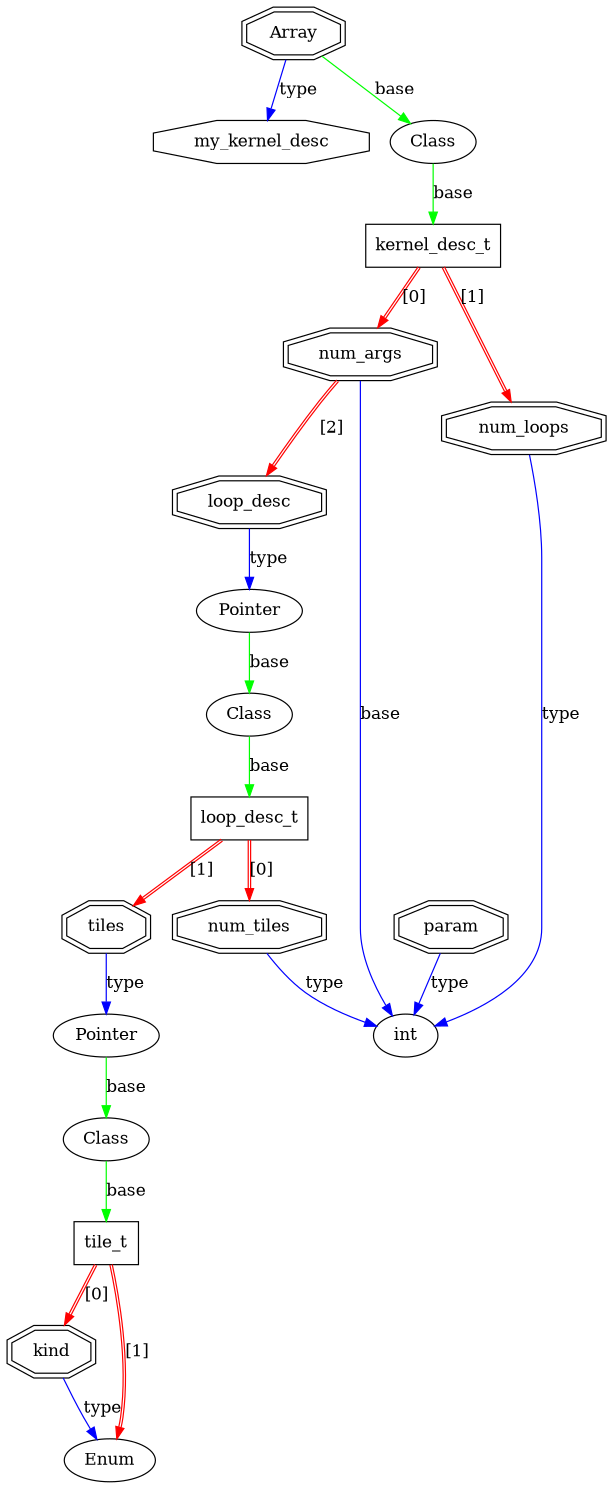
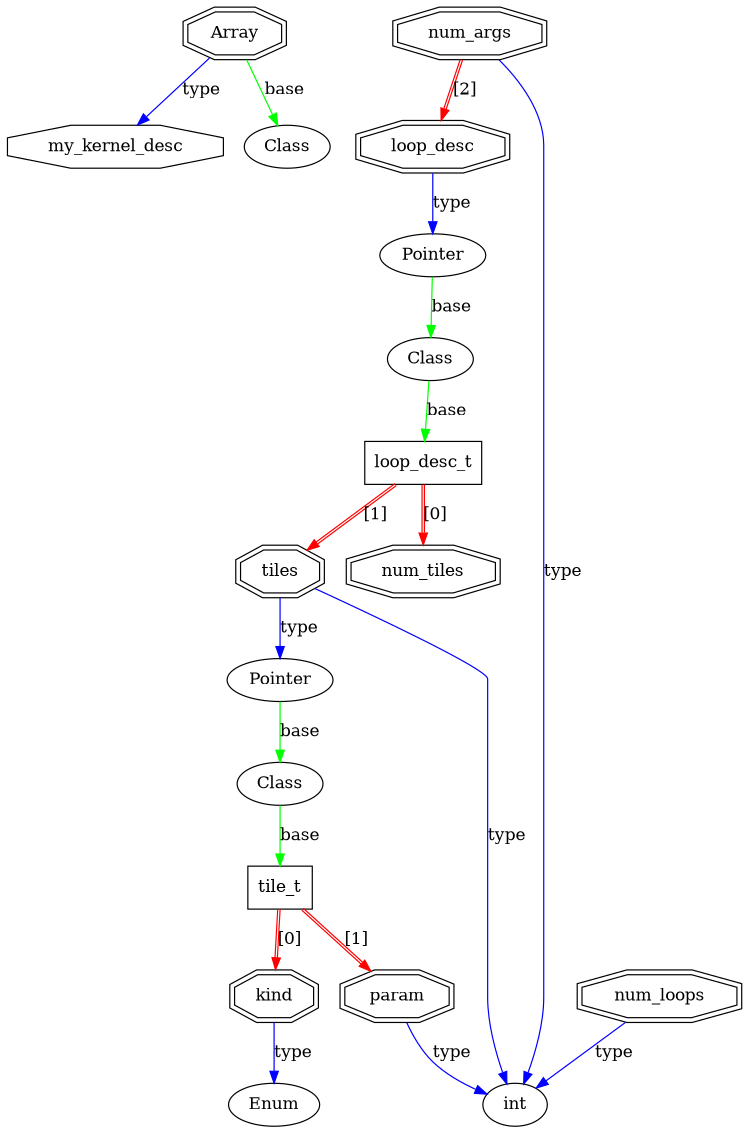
node "kernel_desc_t": removed
edge "num_args" -> "int": label "base" -> "type"
edge "num_tiles" -> "int": now "tiles" -> "int"
edge "tile_t" -> "Enum": now "tile_t" -> "param"
